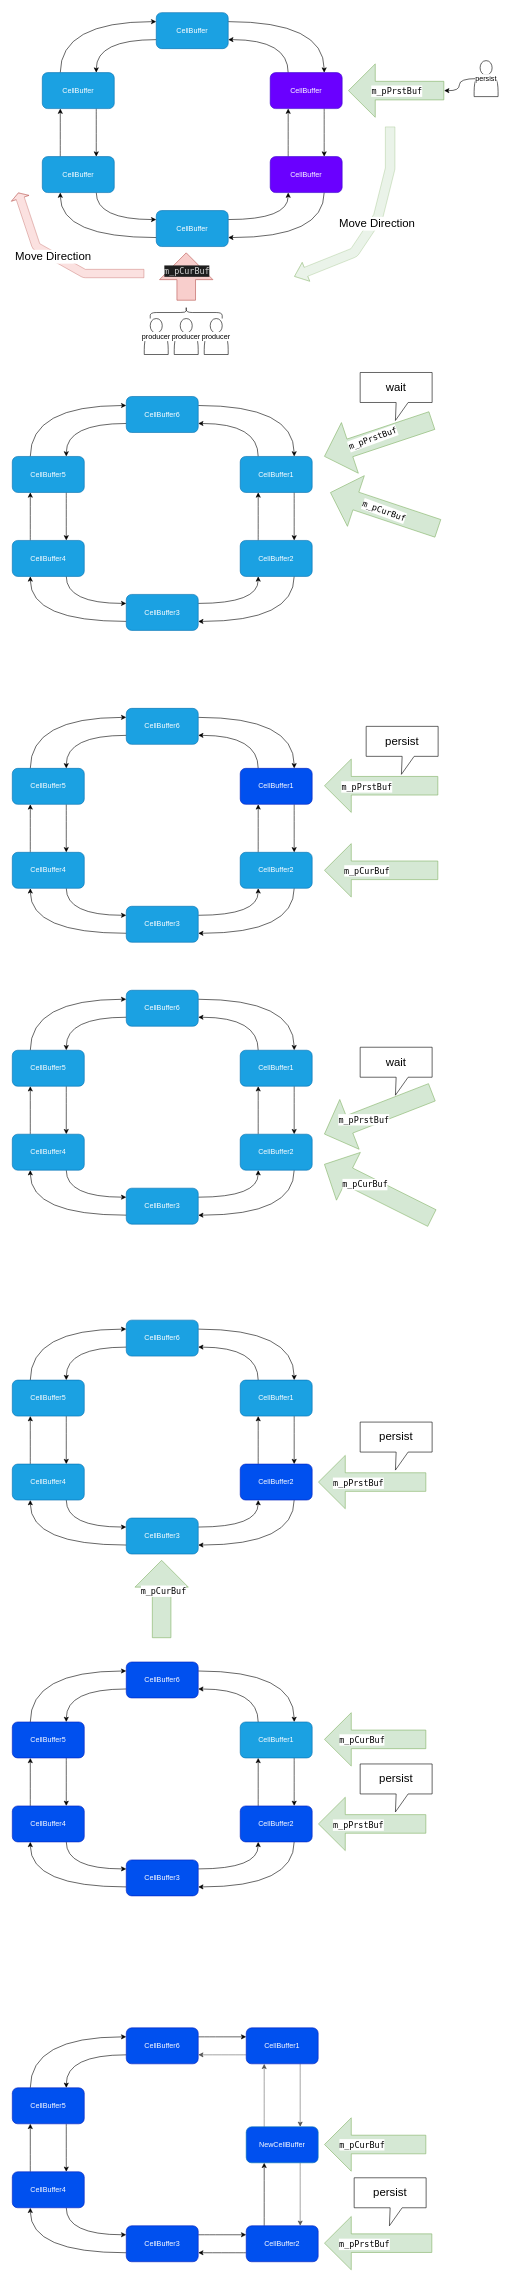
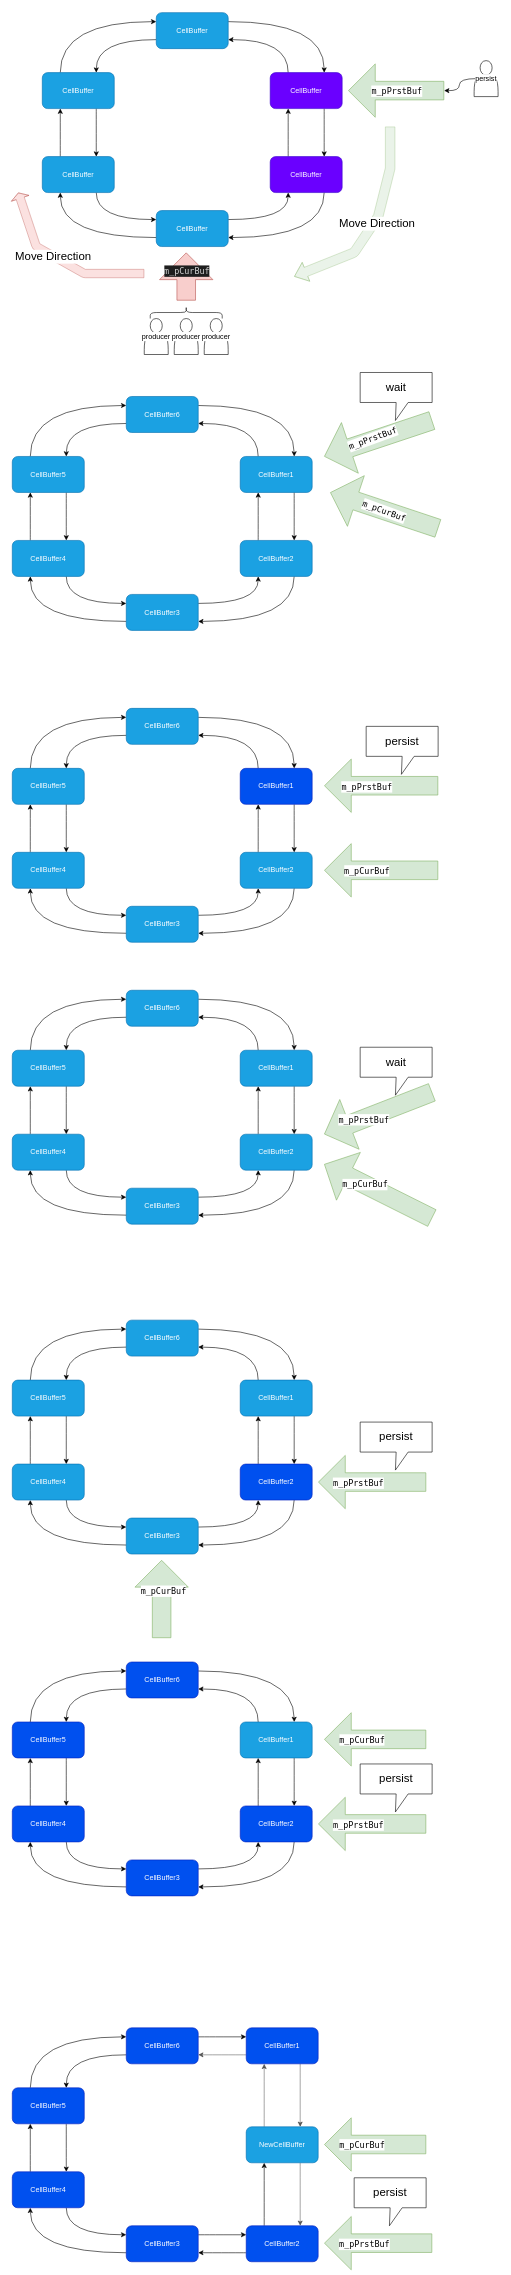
node "NewCellBuffer": fillcolor #0050ef -> #1ba1e2
